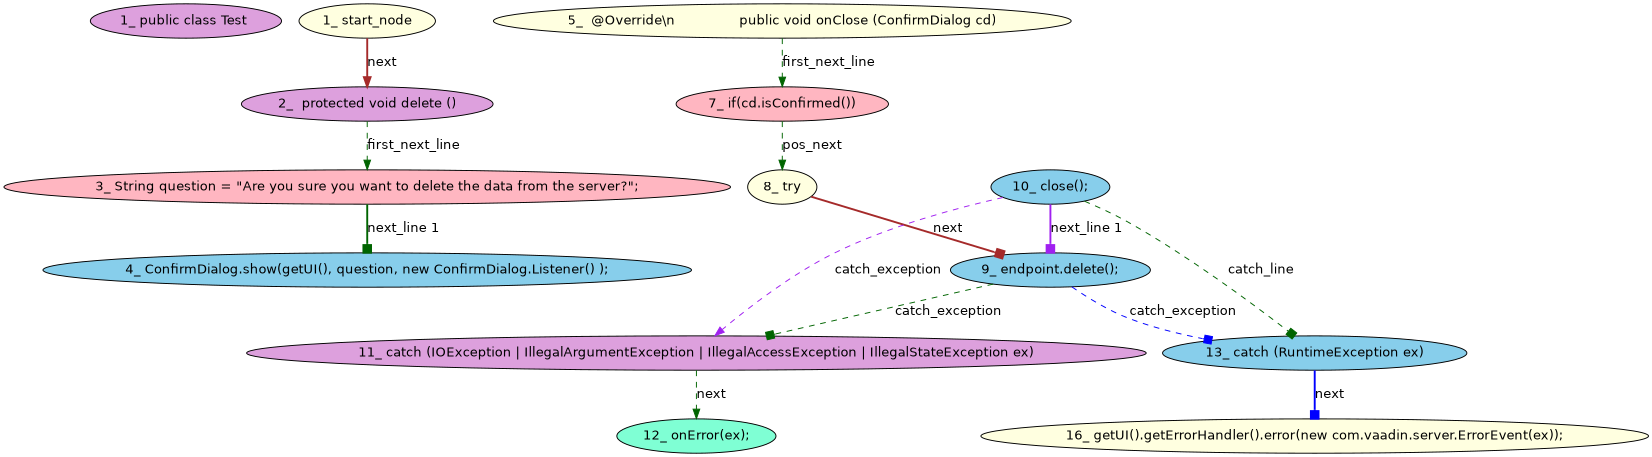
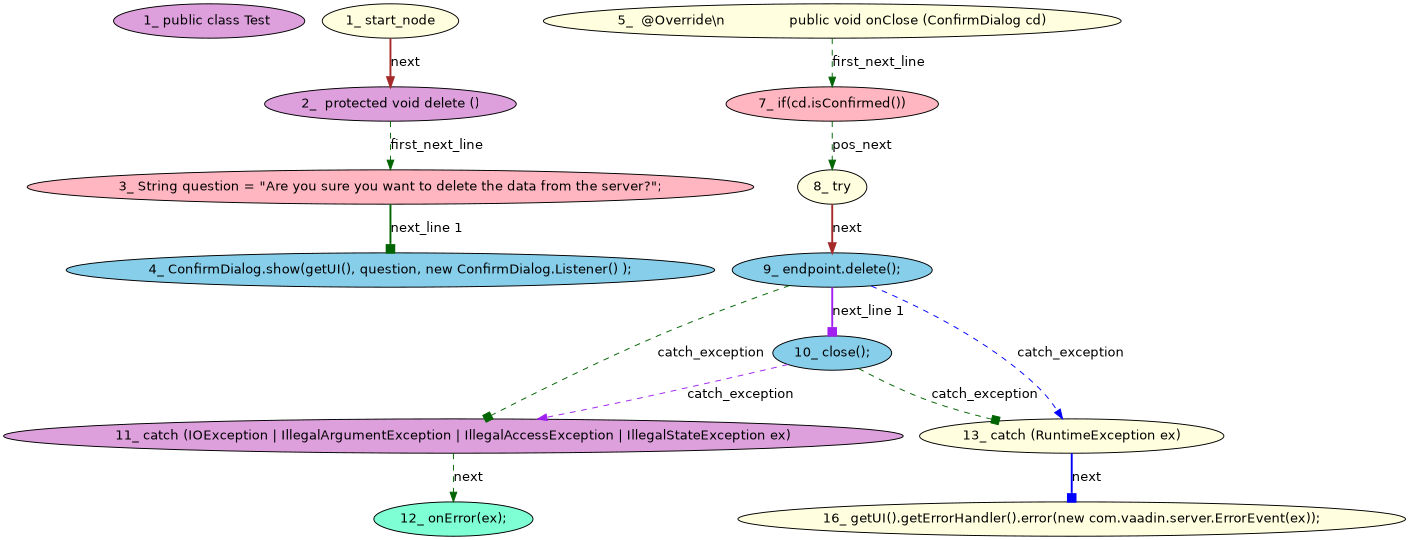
edge "8_ try" -> "9_ endpoint.delete();": arrowhead box -> normal
edge "10_ close();" -> "9_ endpoint.delete();": reversed
edge "10_ close();" -> "13_ catch (RuntimeException ex)": label "catch_line" -> "catch_exception"
edge "9_ endpoint.delete();" -> "13_ catch (RuntimeException ex)": arrowhead box -> normal
node "13_ catch (RuntimeException ex)": fillcolor skyblue -> lightyellow
